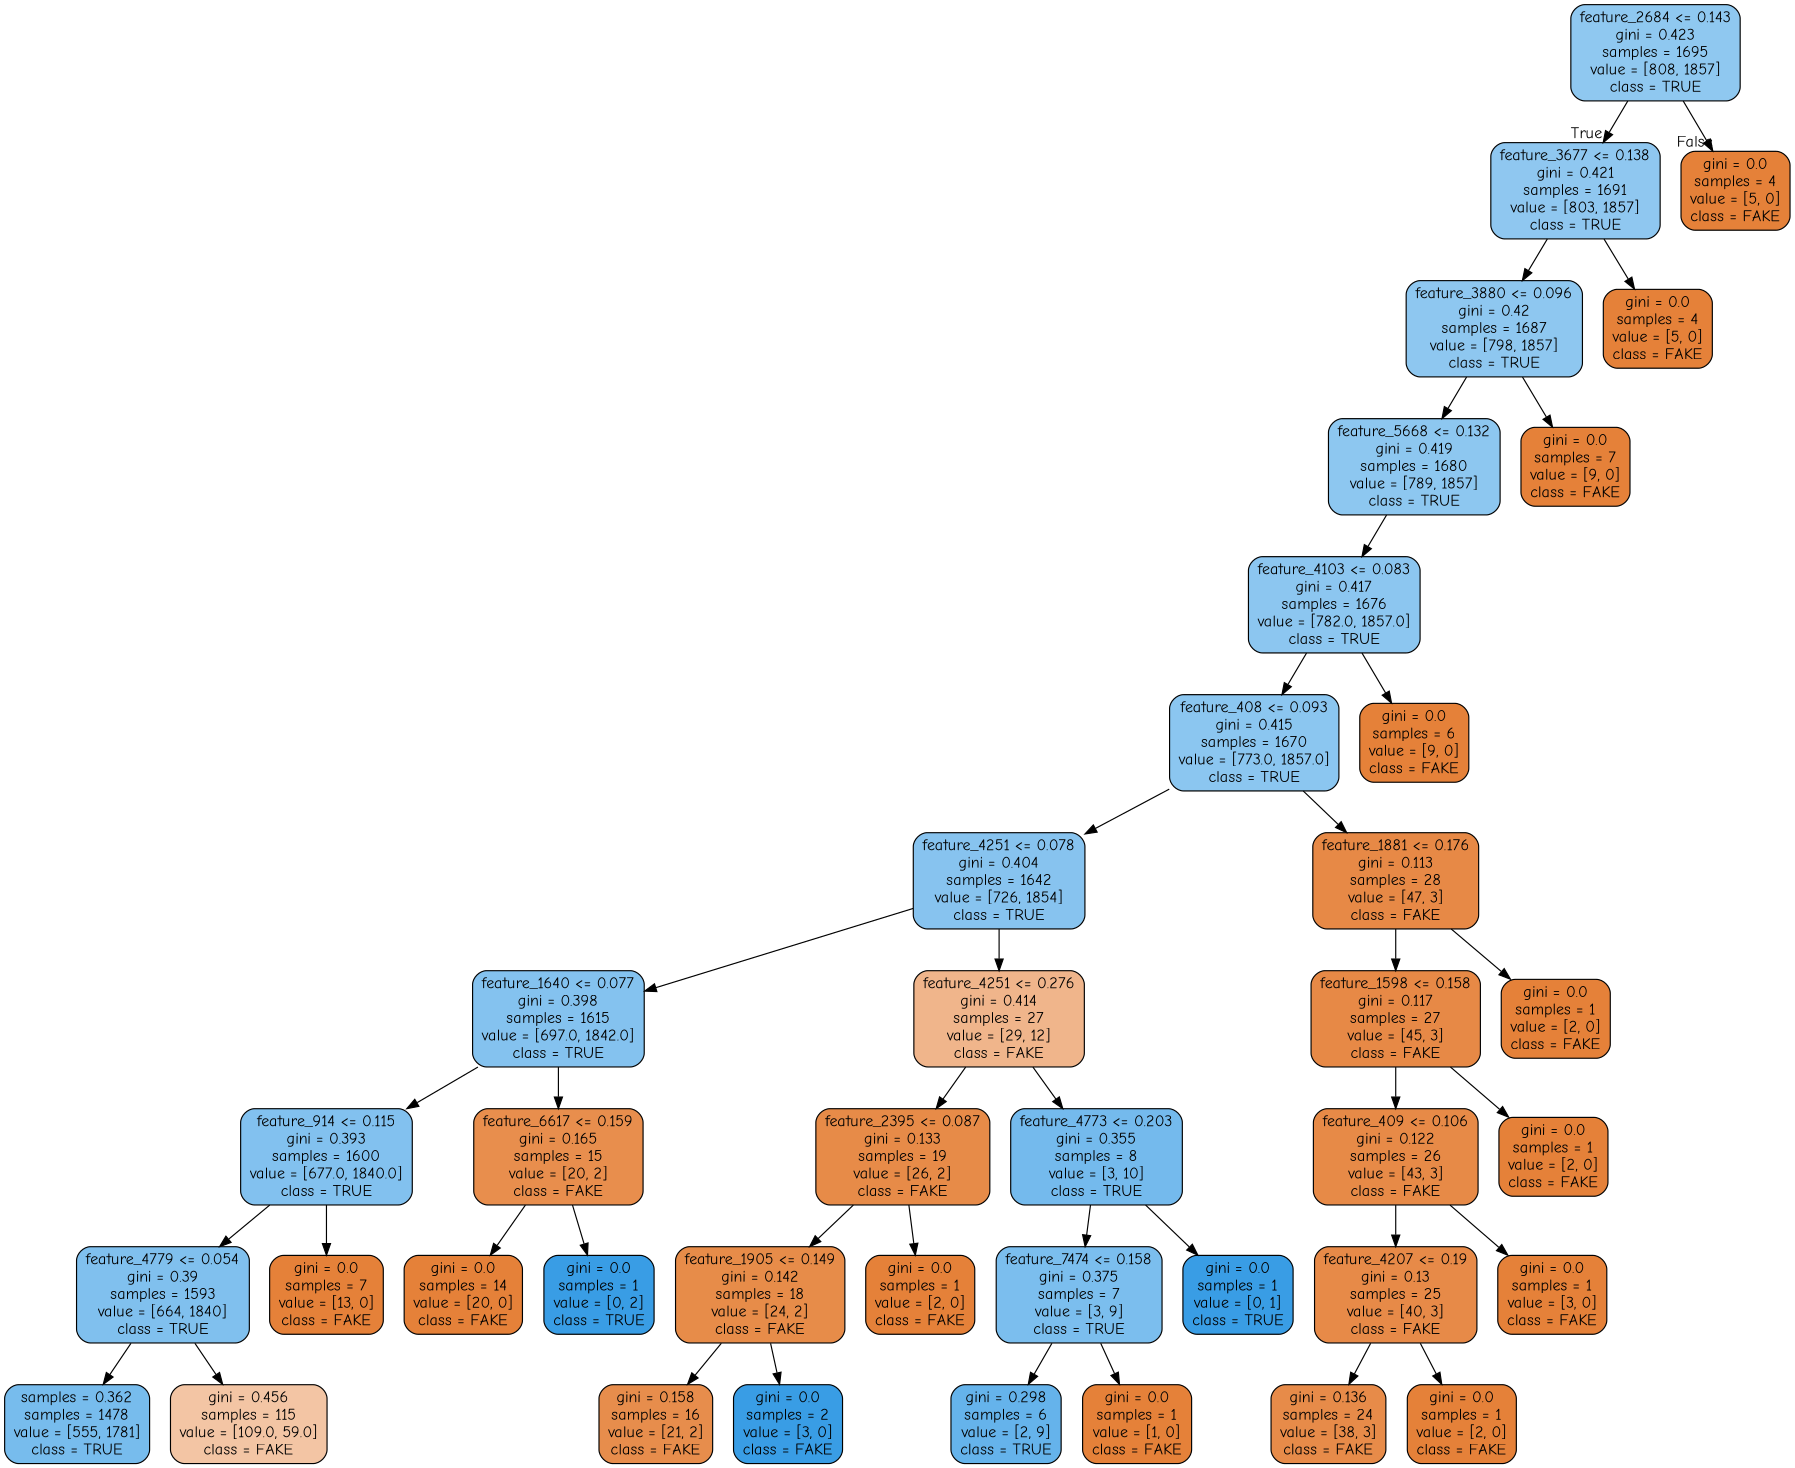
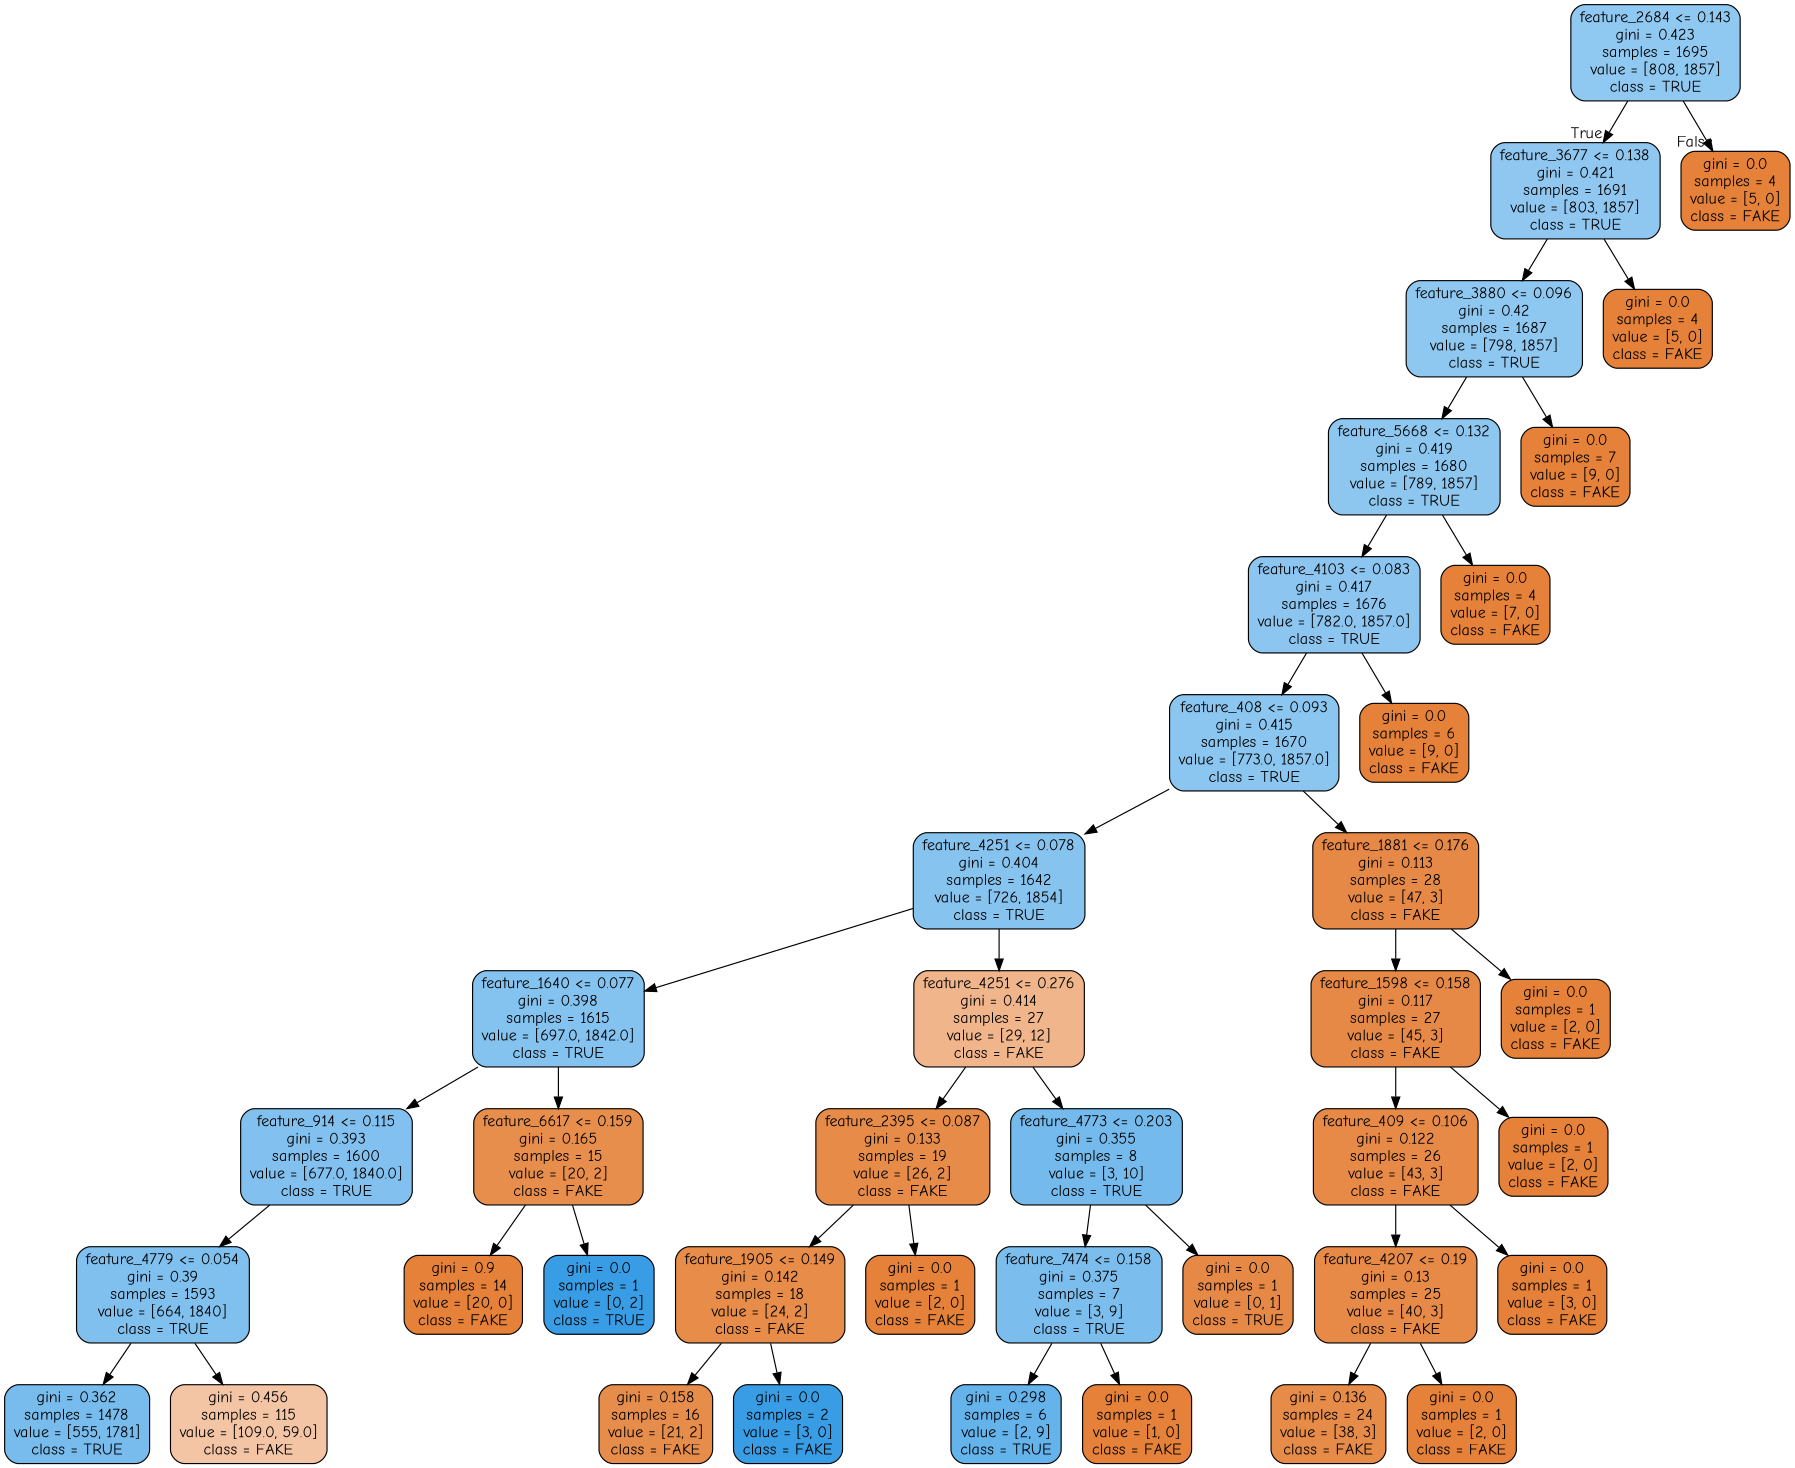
node "gini = 0.0 samples = 4 value = [7, 0] class = FAKE": added
node "gini = 0.0 samples = 7 value = [13, 0] class = FAKE": removed
node "gini = 0.0 samples = 14 value = [20, 0] class = FAKE": label "gini = 0.0 samples = 14 value = [20, 0] class = FAKE" -> "gini = 0.9 samples = 14 value = [20, 0] class = FAKE"
node "gini = 0.0 samples = 1 value = [0, 1] class = TRUE": fillcolor #399de5 -> #e78946
node "samples = 0.362 samples = 1478 value = [555, 1781] class = TRUE": label "samples = 0.362 samples = 1478 value = [555, 1781] class = TRUE" -> "gini = 0.362 samples = 1478 value = [555, 1781] class = TRUE"
